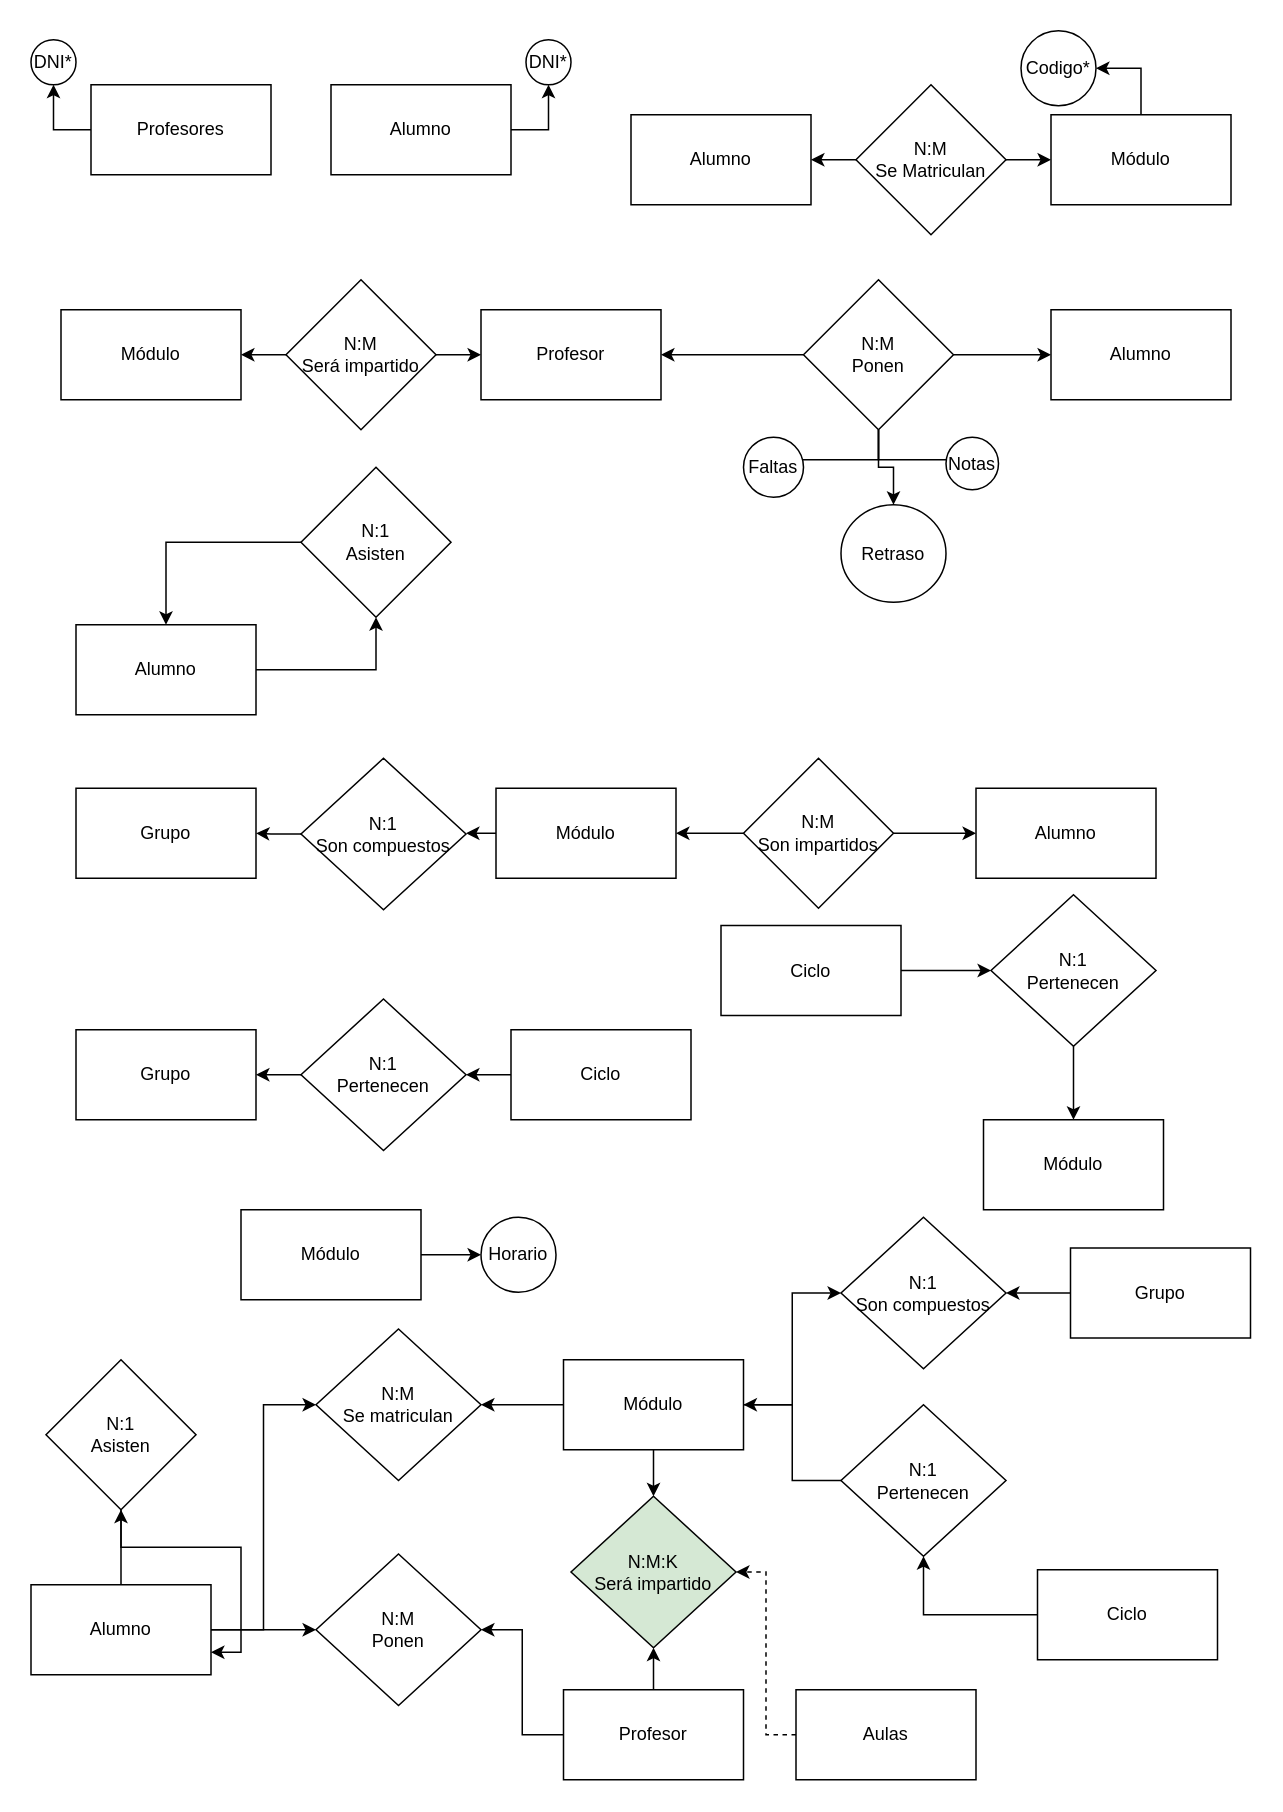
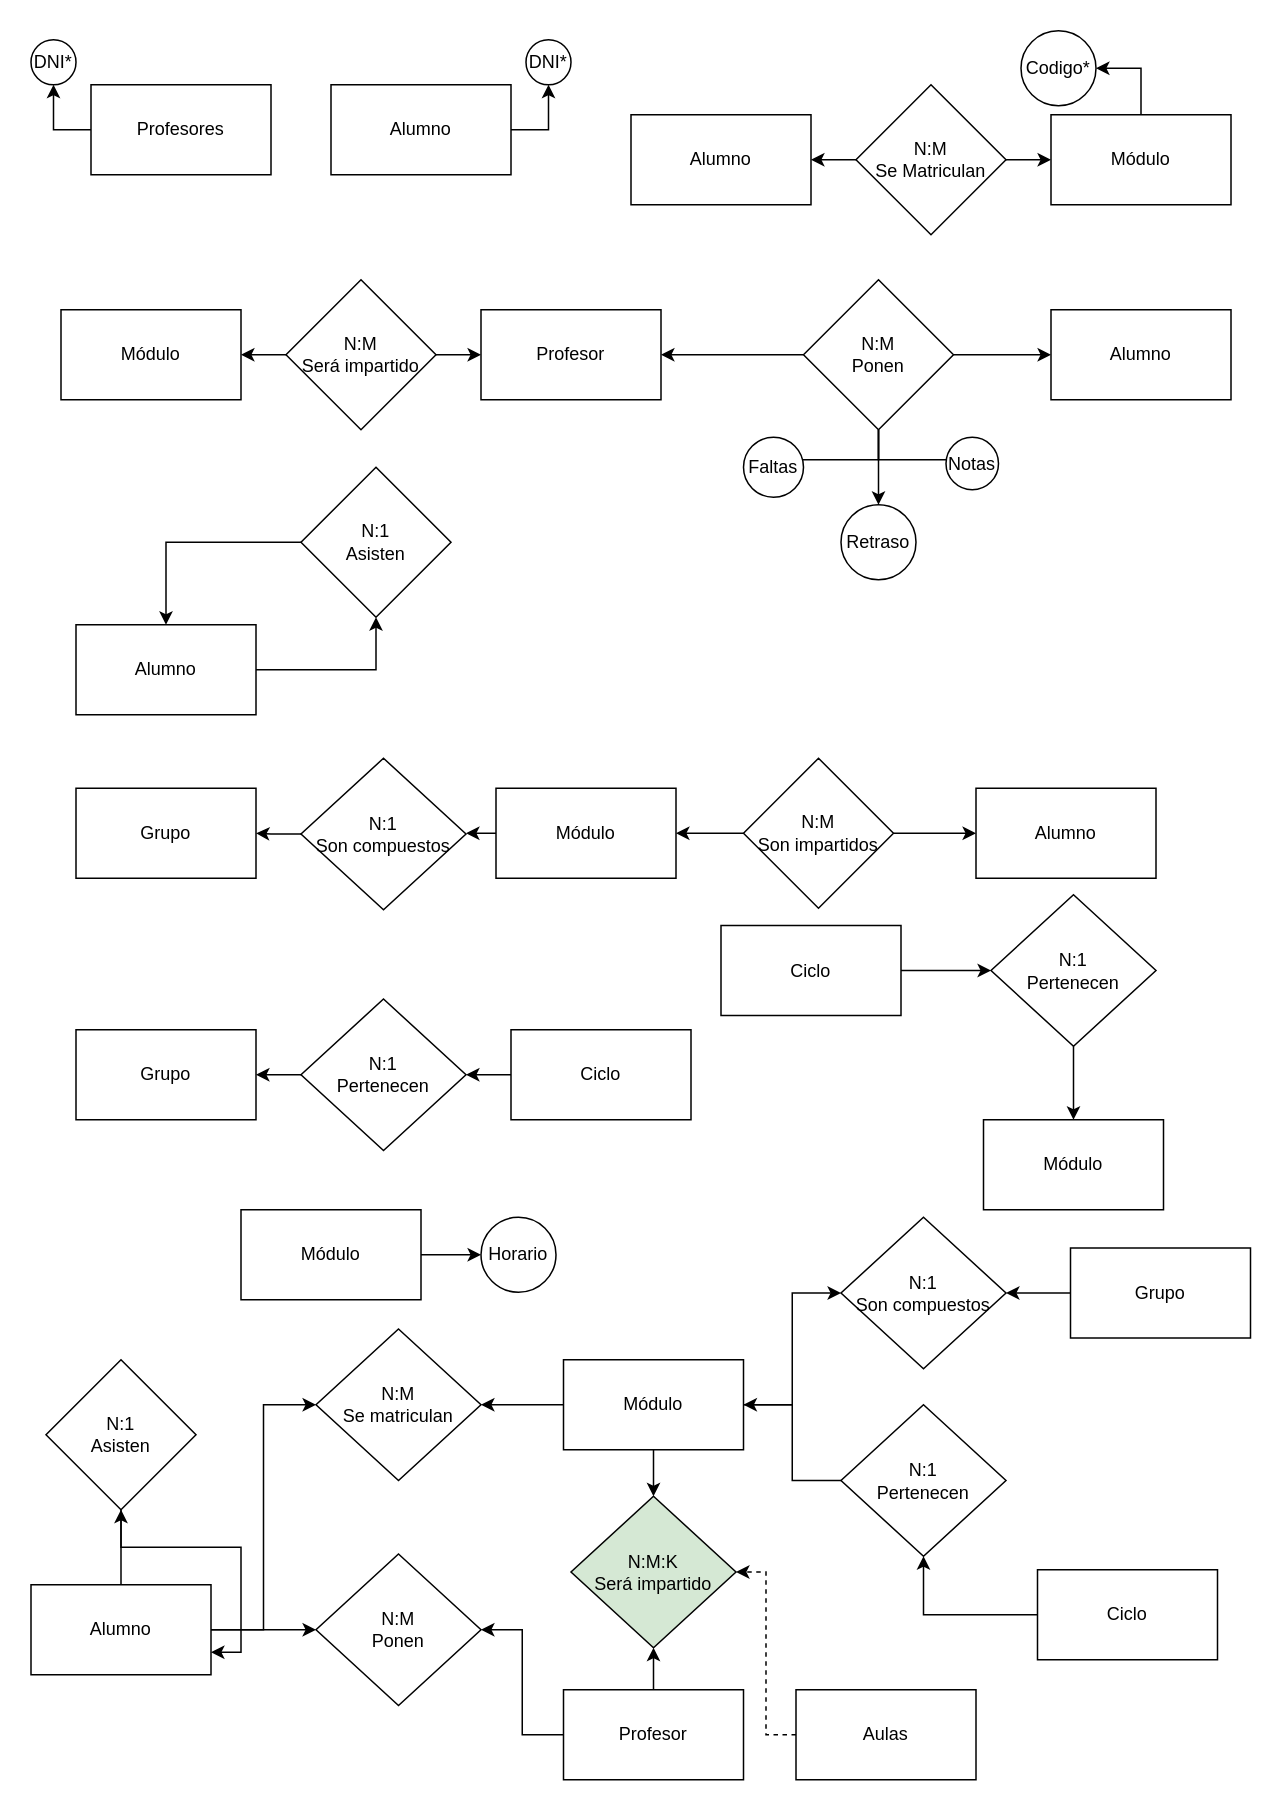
node "Retraso": size 105x98 -> 75x75
